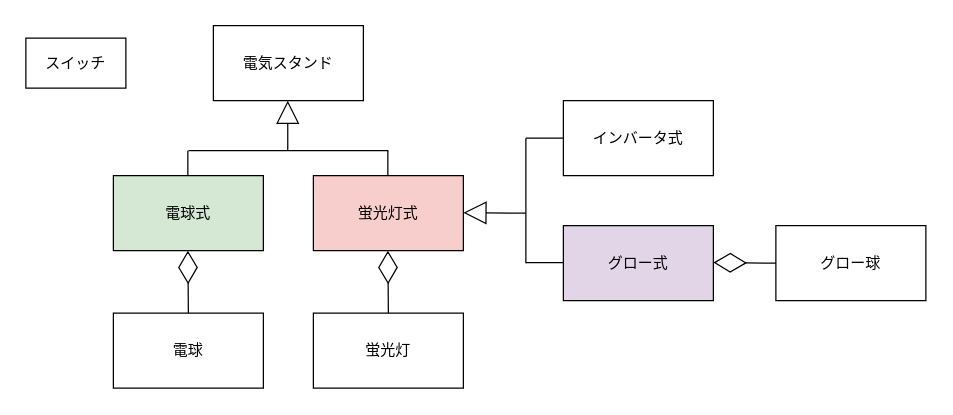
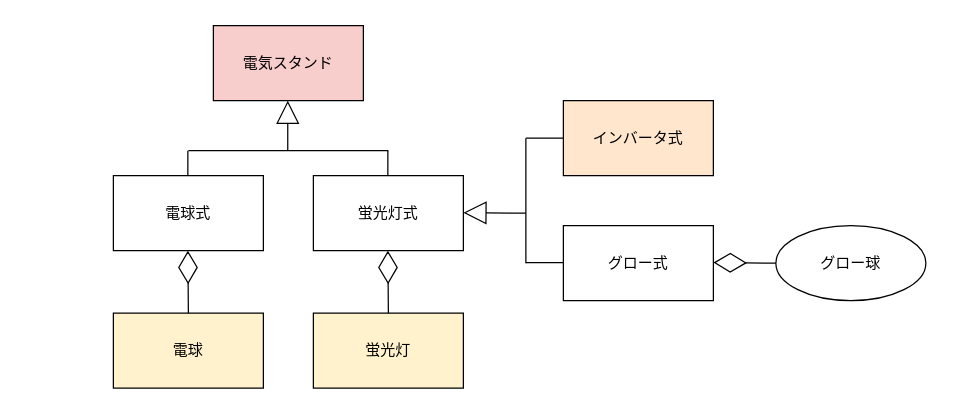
node "スイッチ": removed
node "電気スタンド": fillcolor #ffffff -> #f8cecc
node "インバータ式": fillcolor #ffffff -> #ffe6cc
node "電球式": fillcolor #d5e8d4 -> #ffffff
node "蛍光灯式": fillcolor #f8cecc -> #ffffff
node "グロー式": fillcolor #e1d5e7 -> #ffffff
node "グロー球": shape rectangle -> ellipse
node "電球": fillcolor #ffffff -> #fff2cc
node "蛍光灯": fillcolor #ffffff -> #fff2cc
